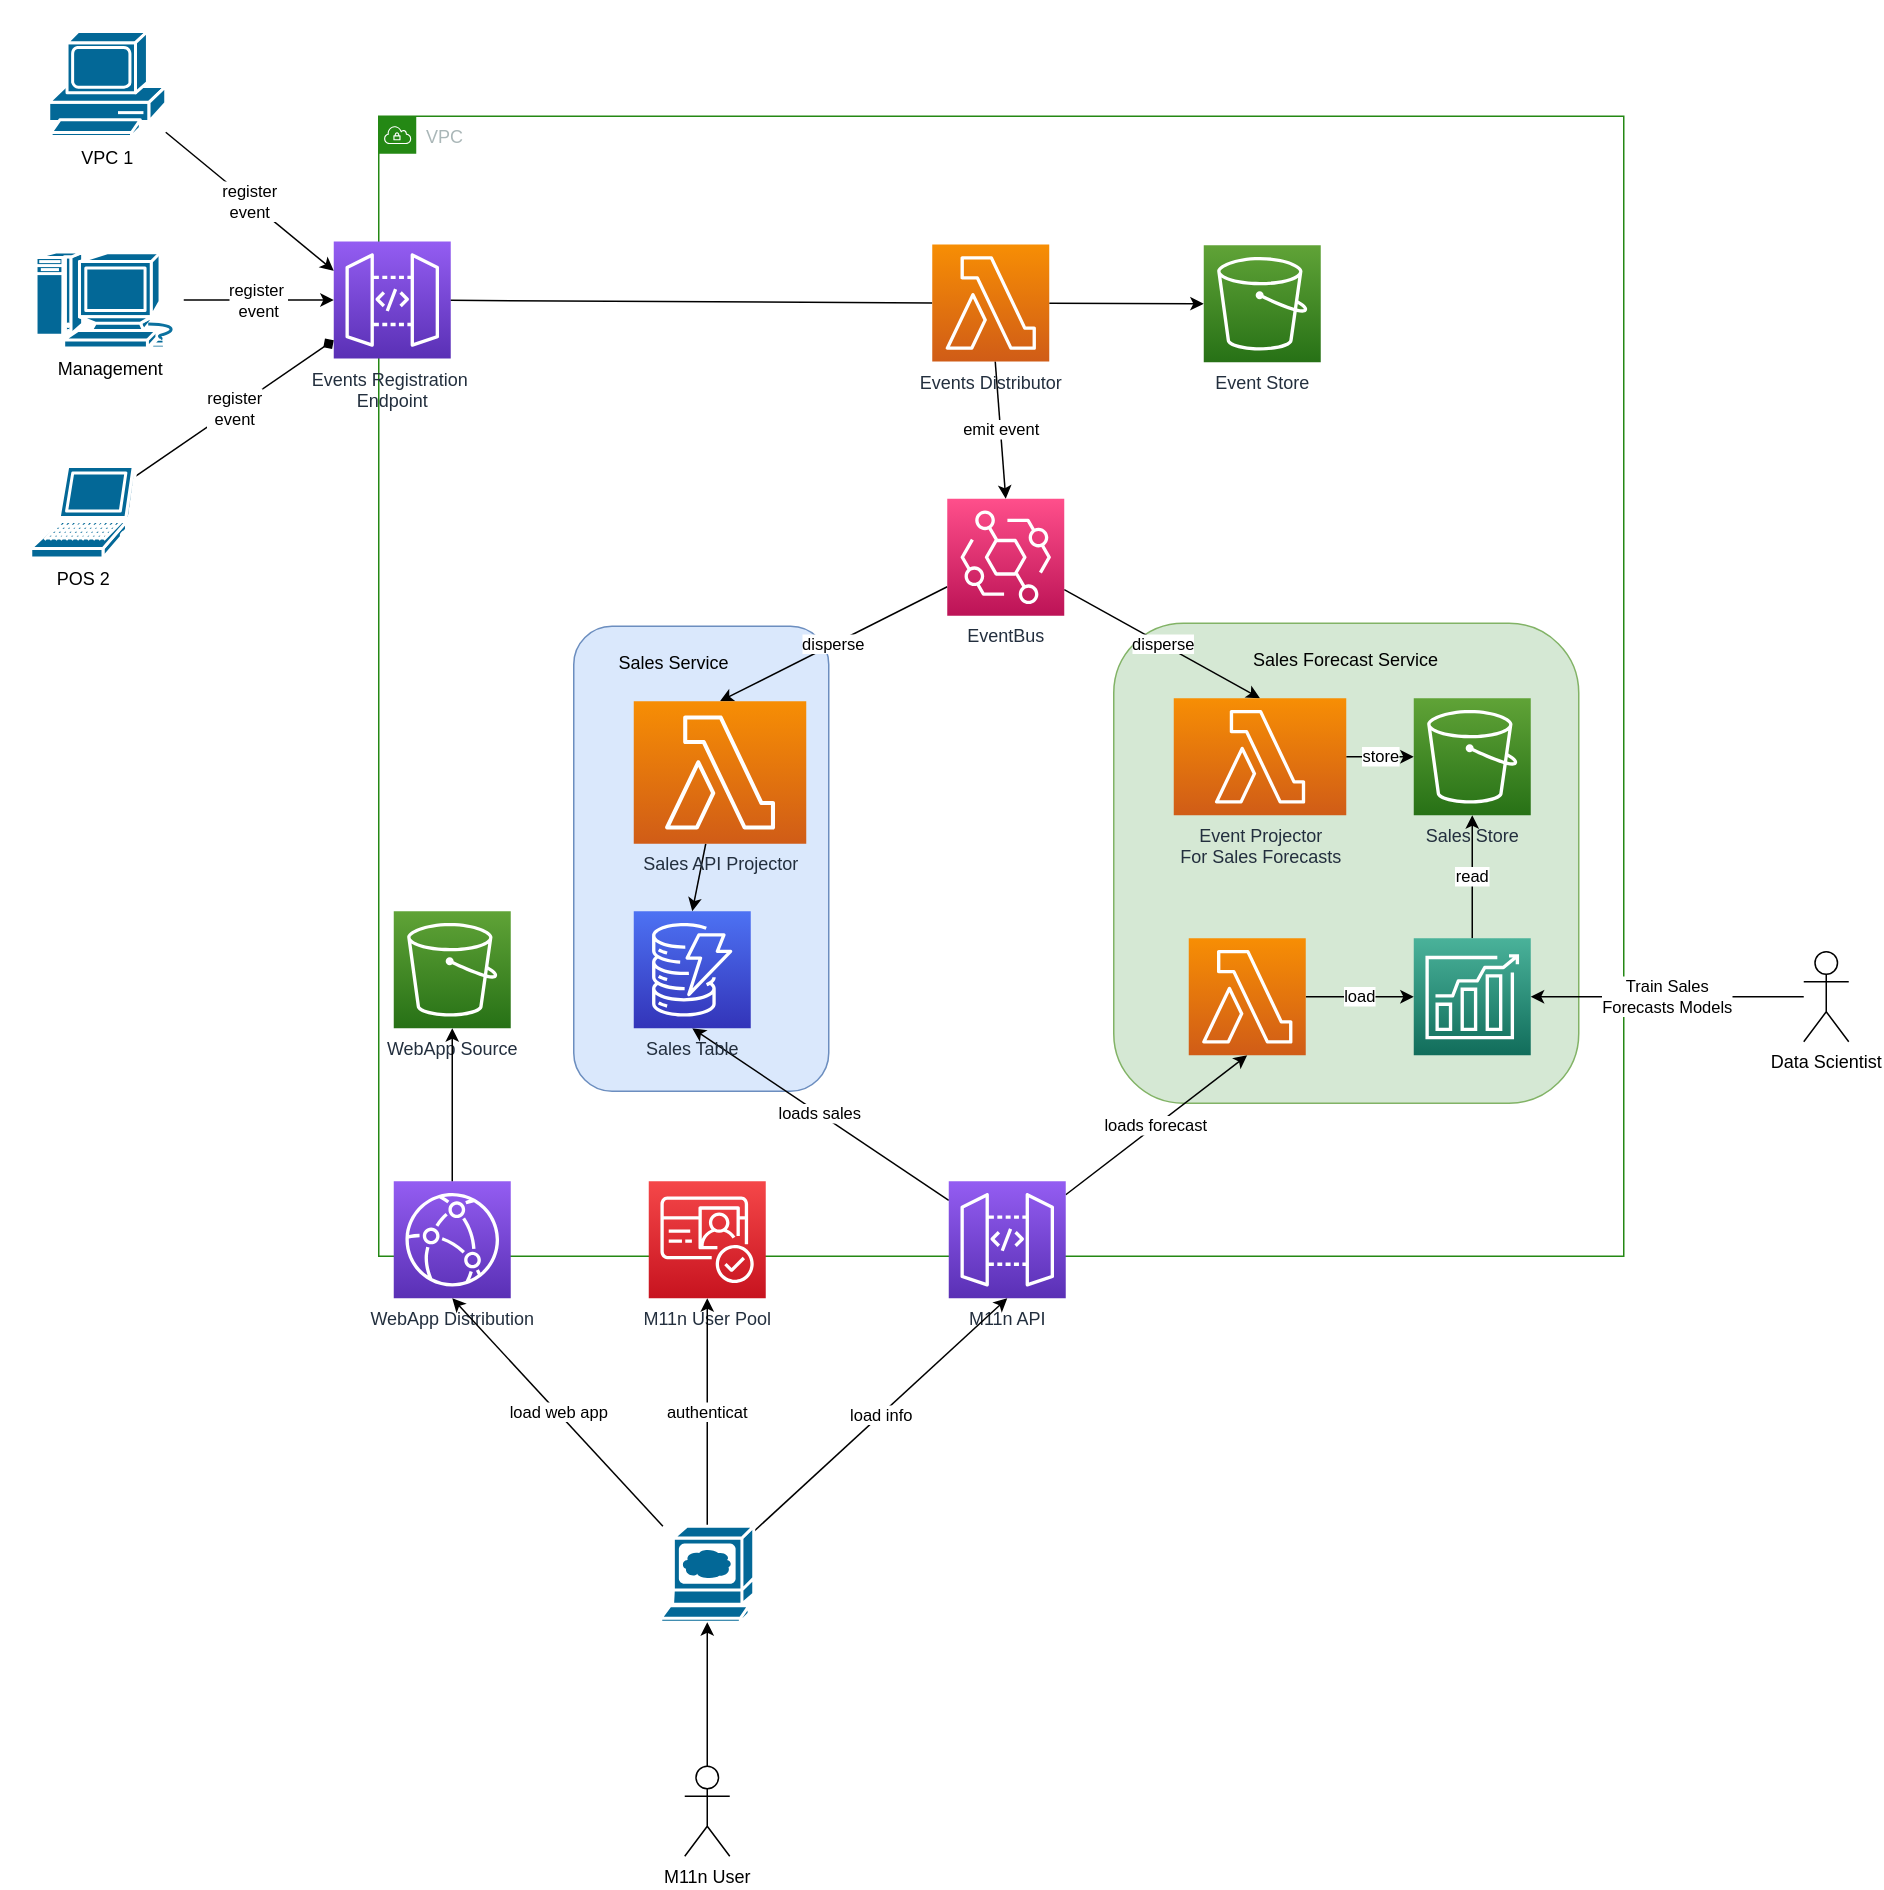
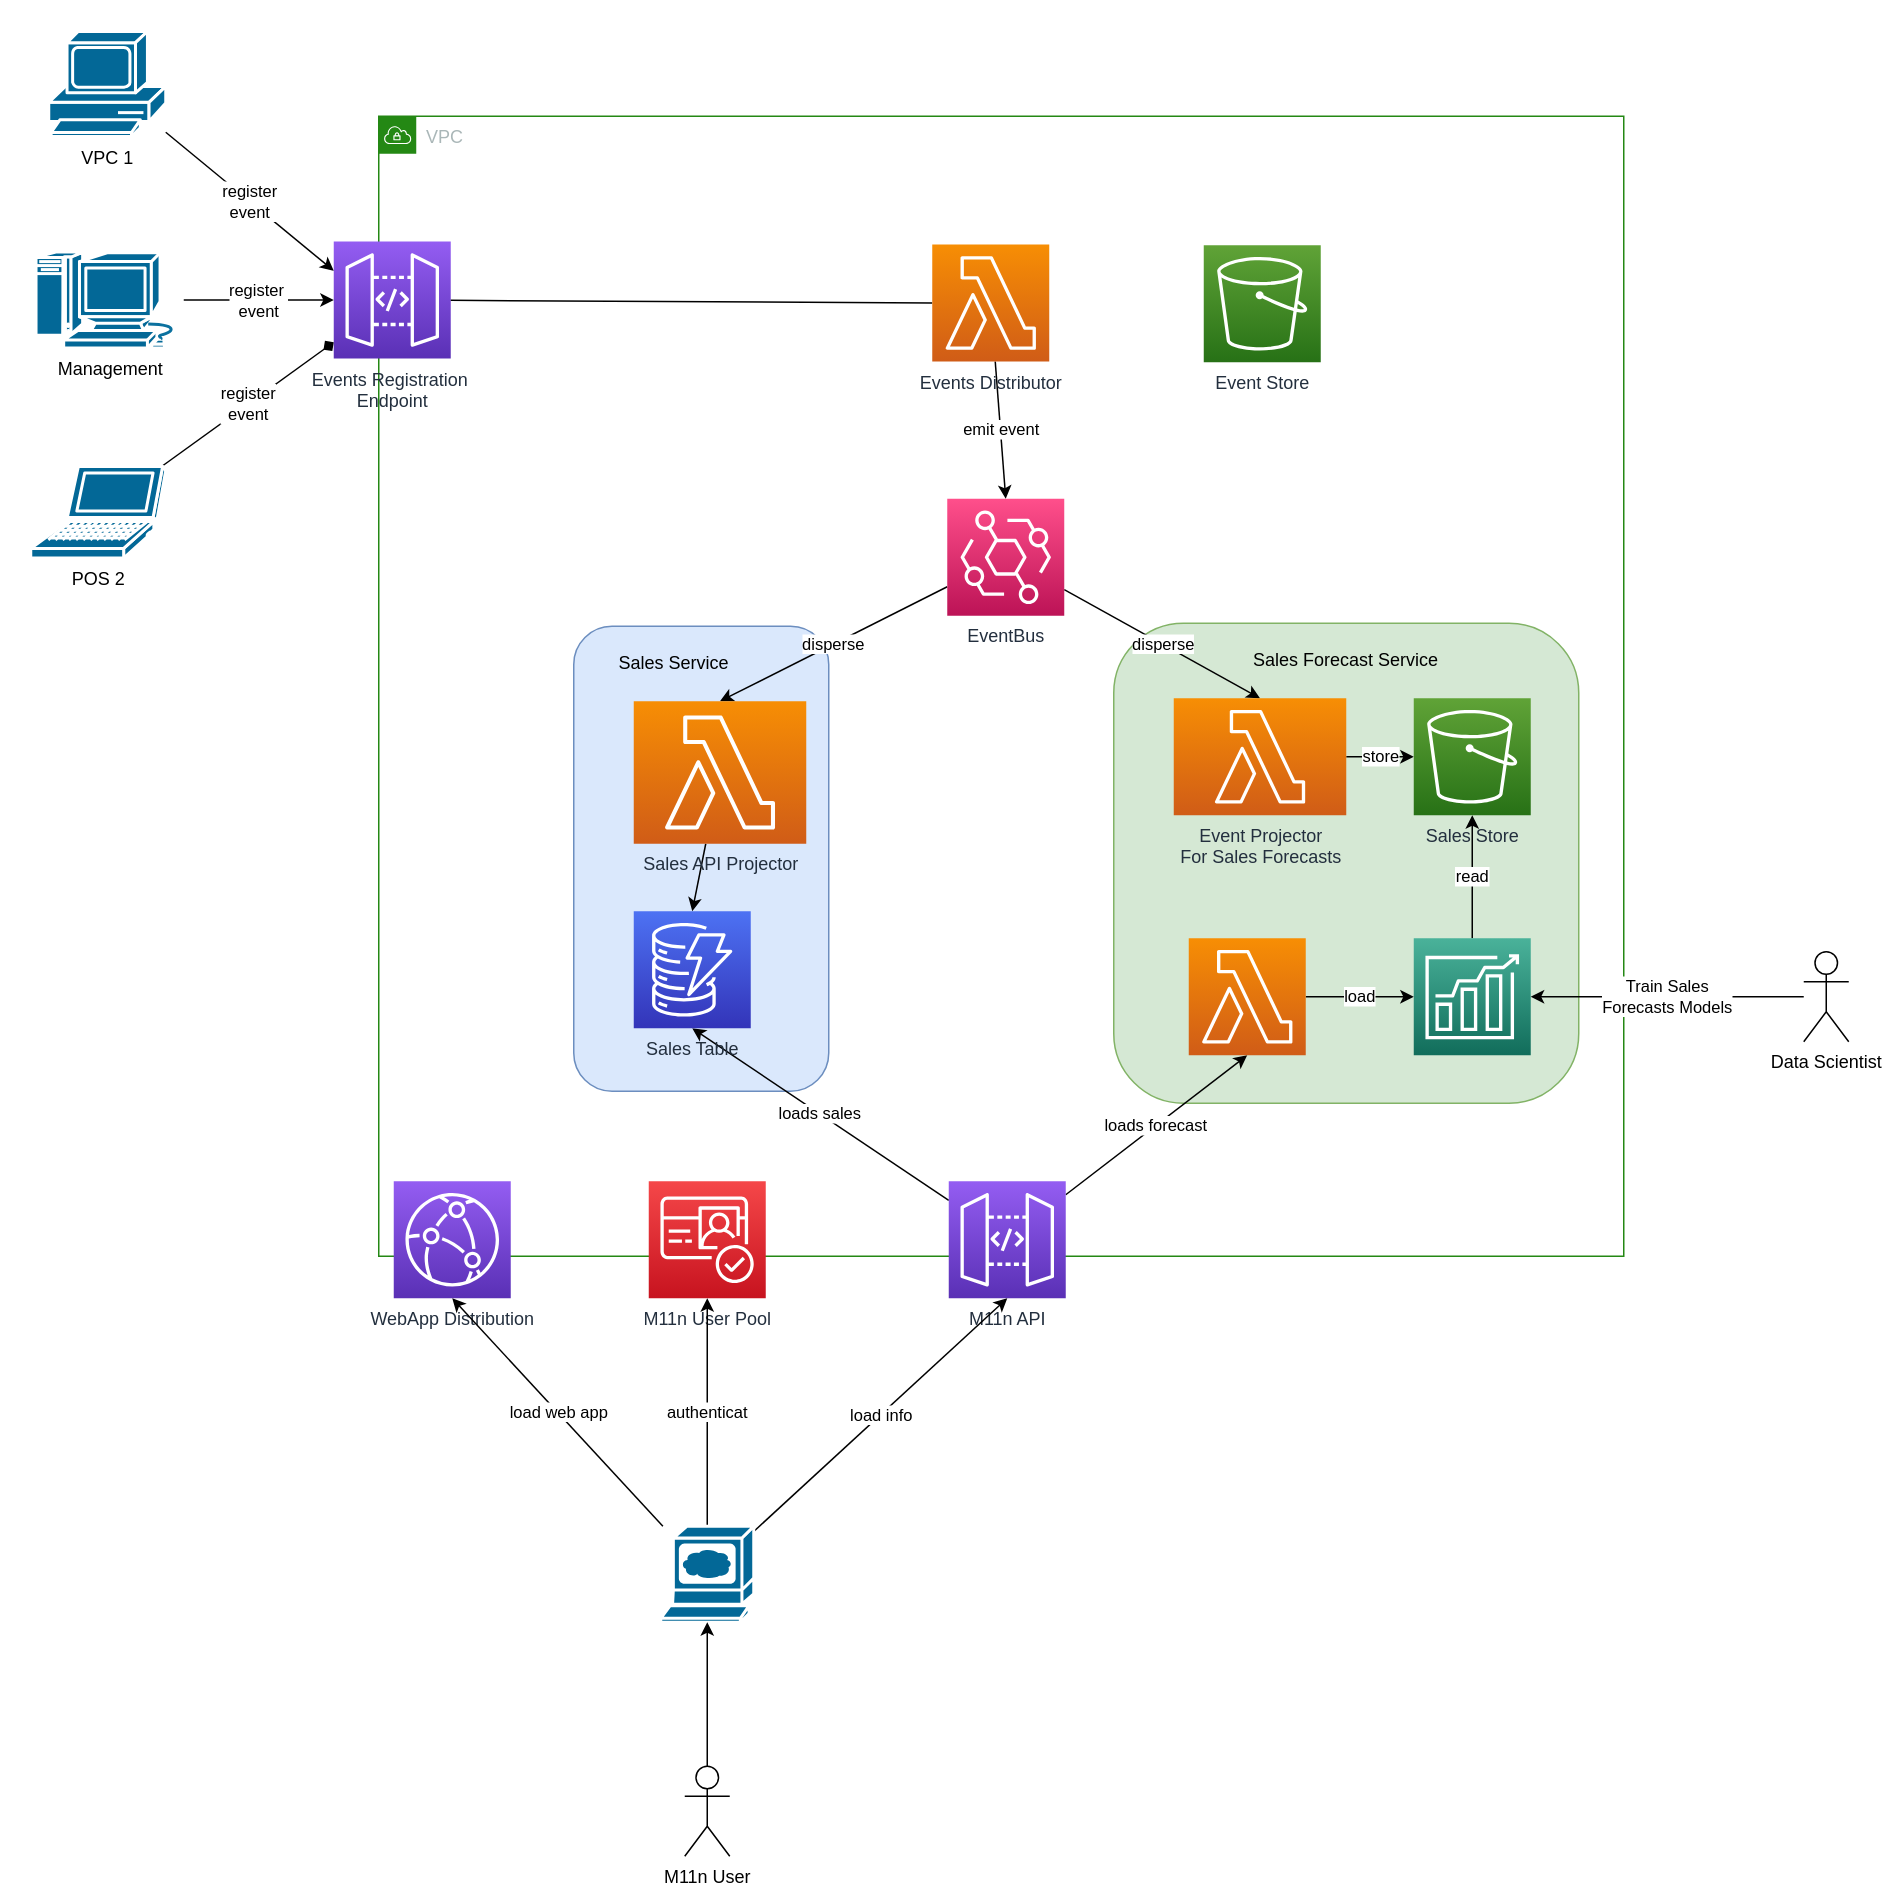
edge "Events Distributor" -> "Event Store": removed
node "POS 2": size 105x92 -> 135x92
node "WebApp Source": removed
edge "WebApp Distribution" -> "WebApp Source": removed
